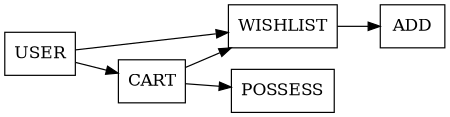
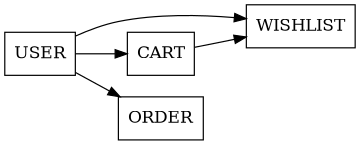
node "ADD": removed
node "POSSESS": removed
node "ORDER": added
